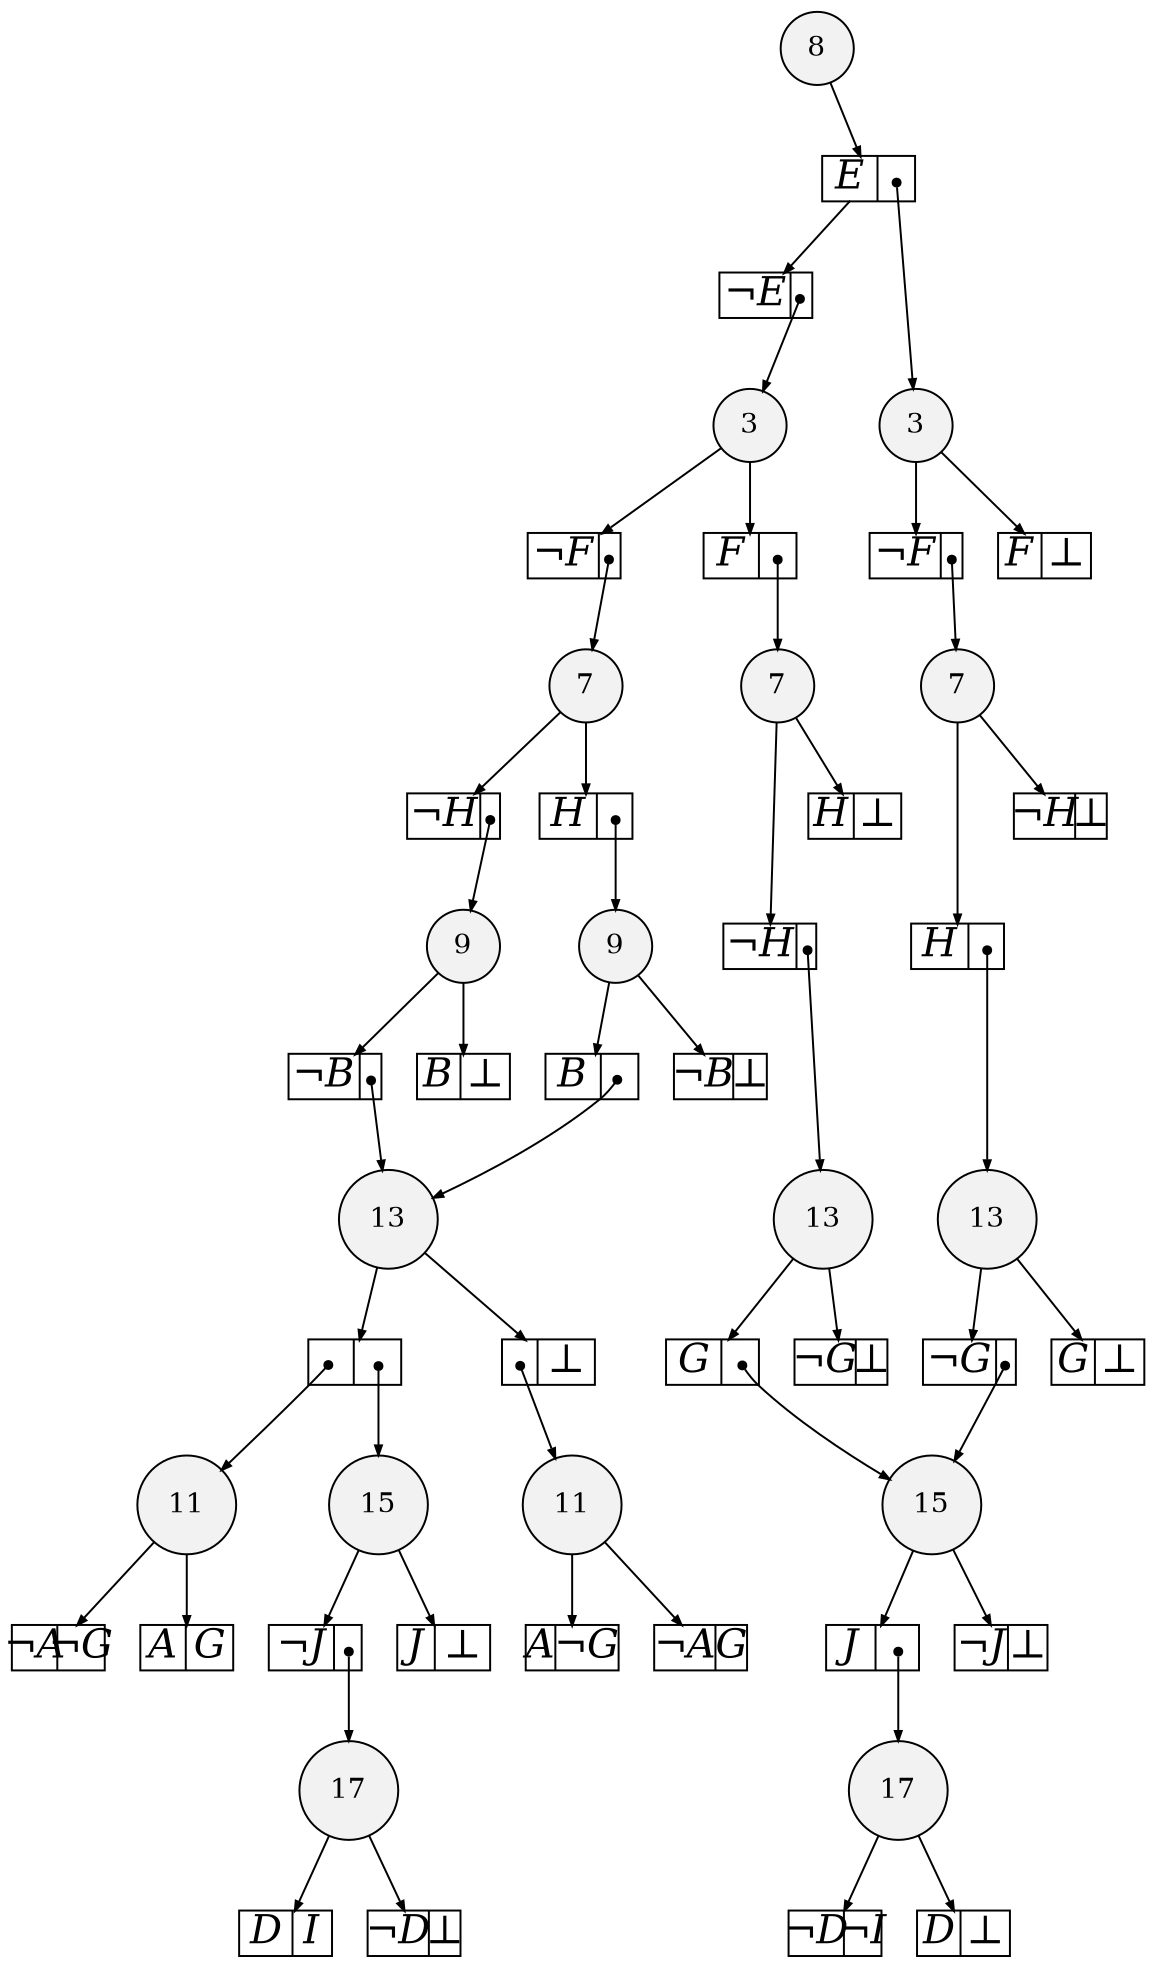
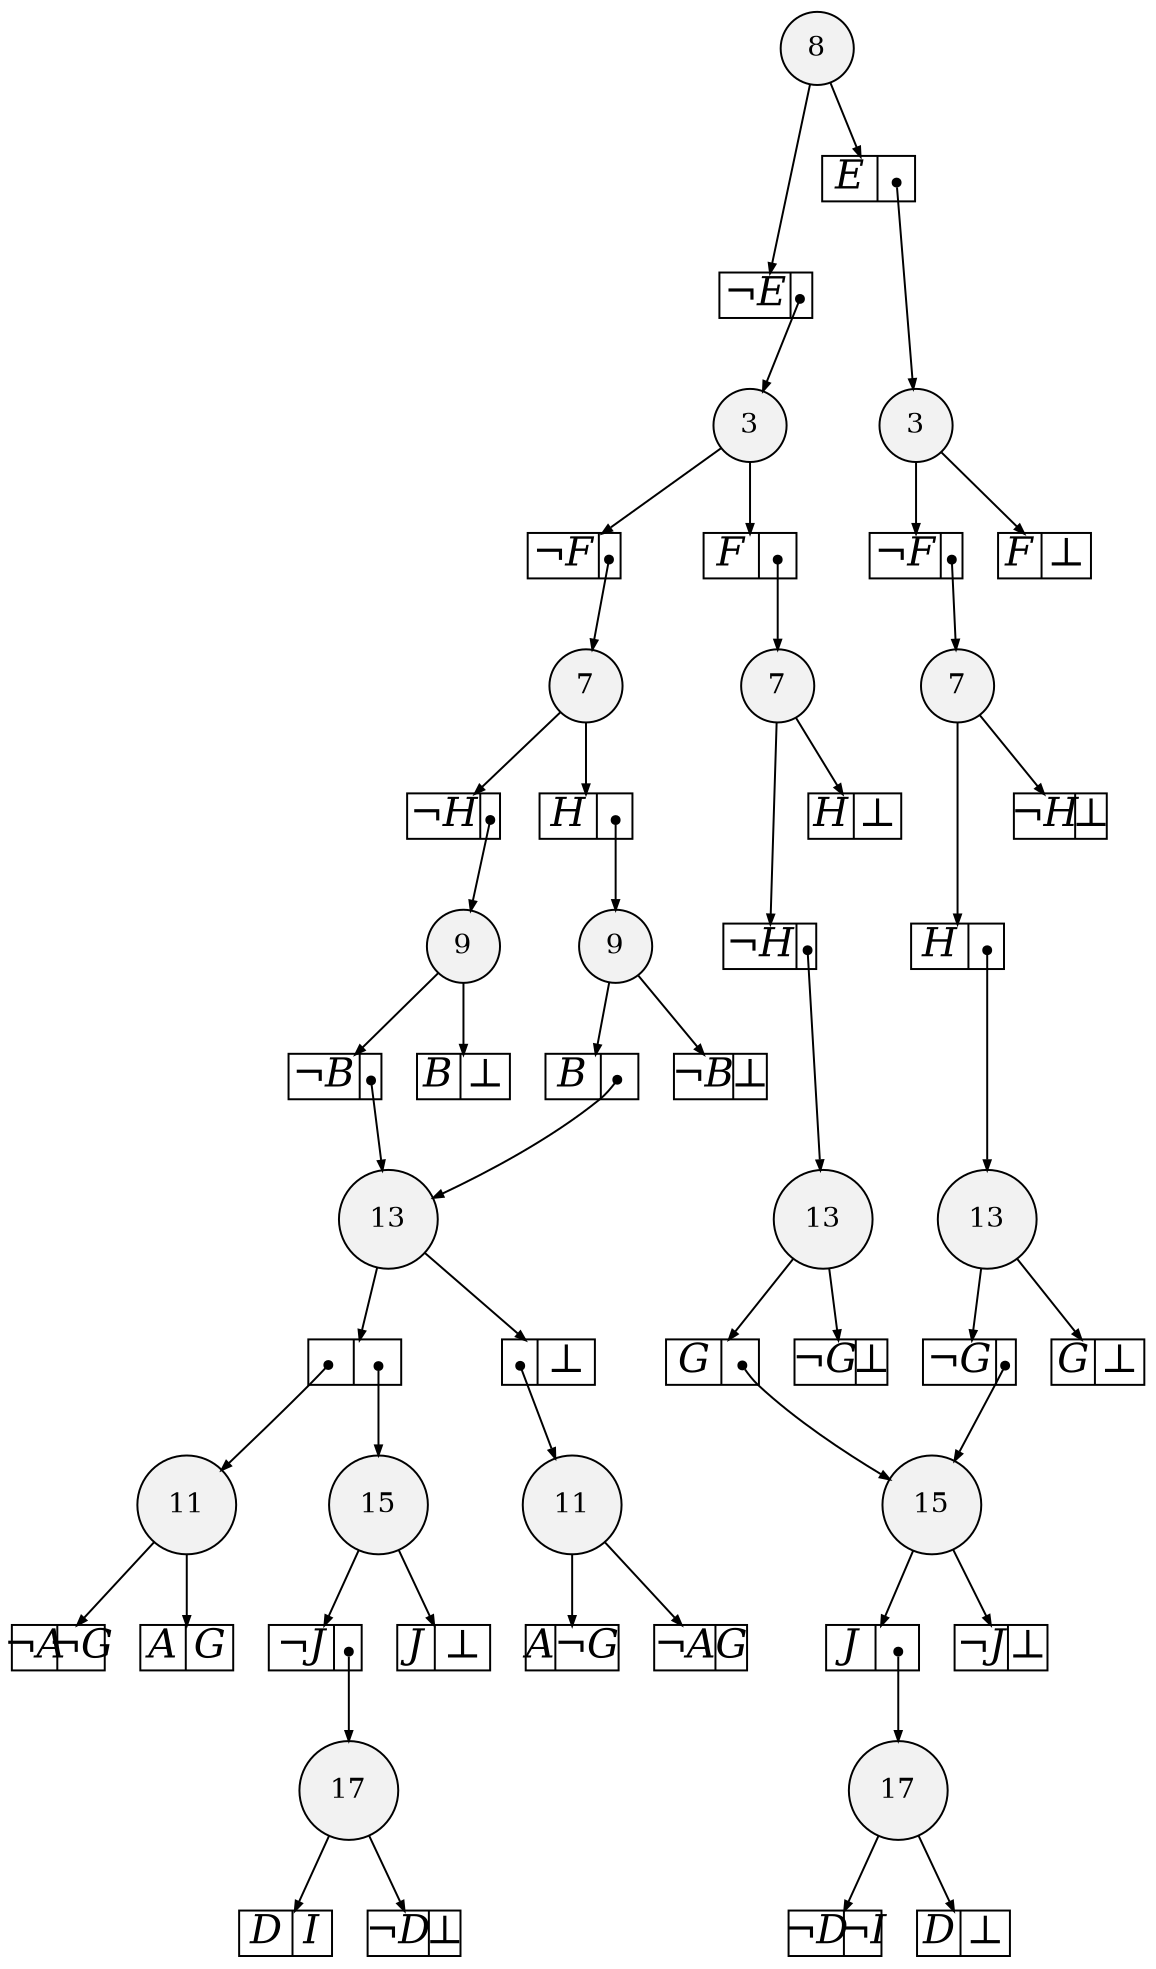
edge "E" -> "¬E": now "8" -> "¬E"
